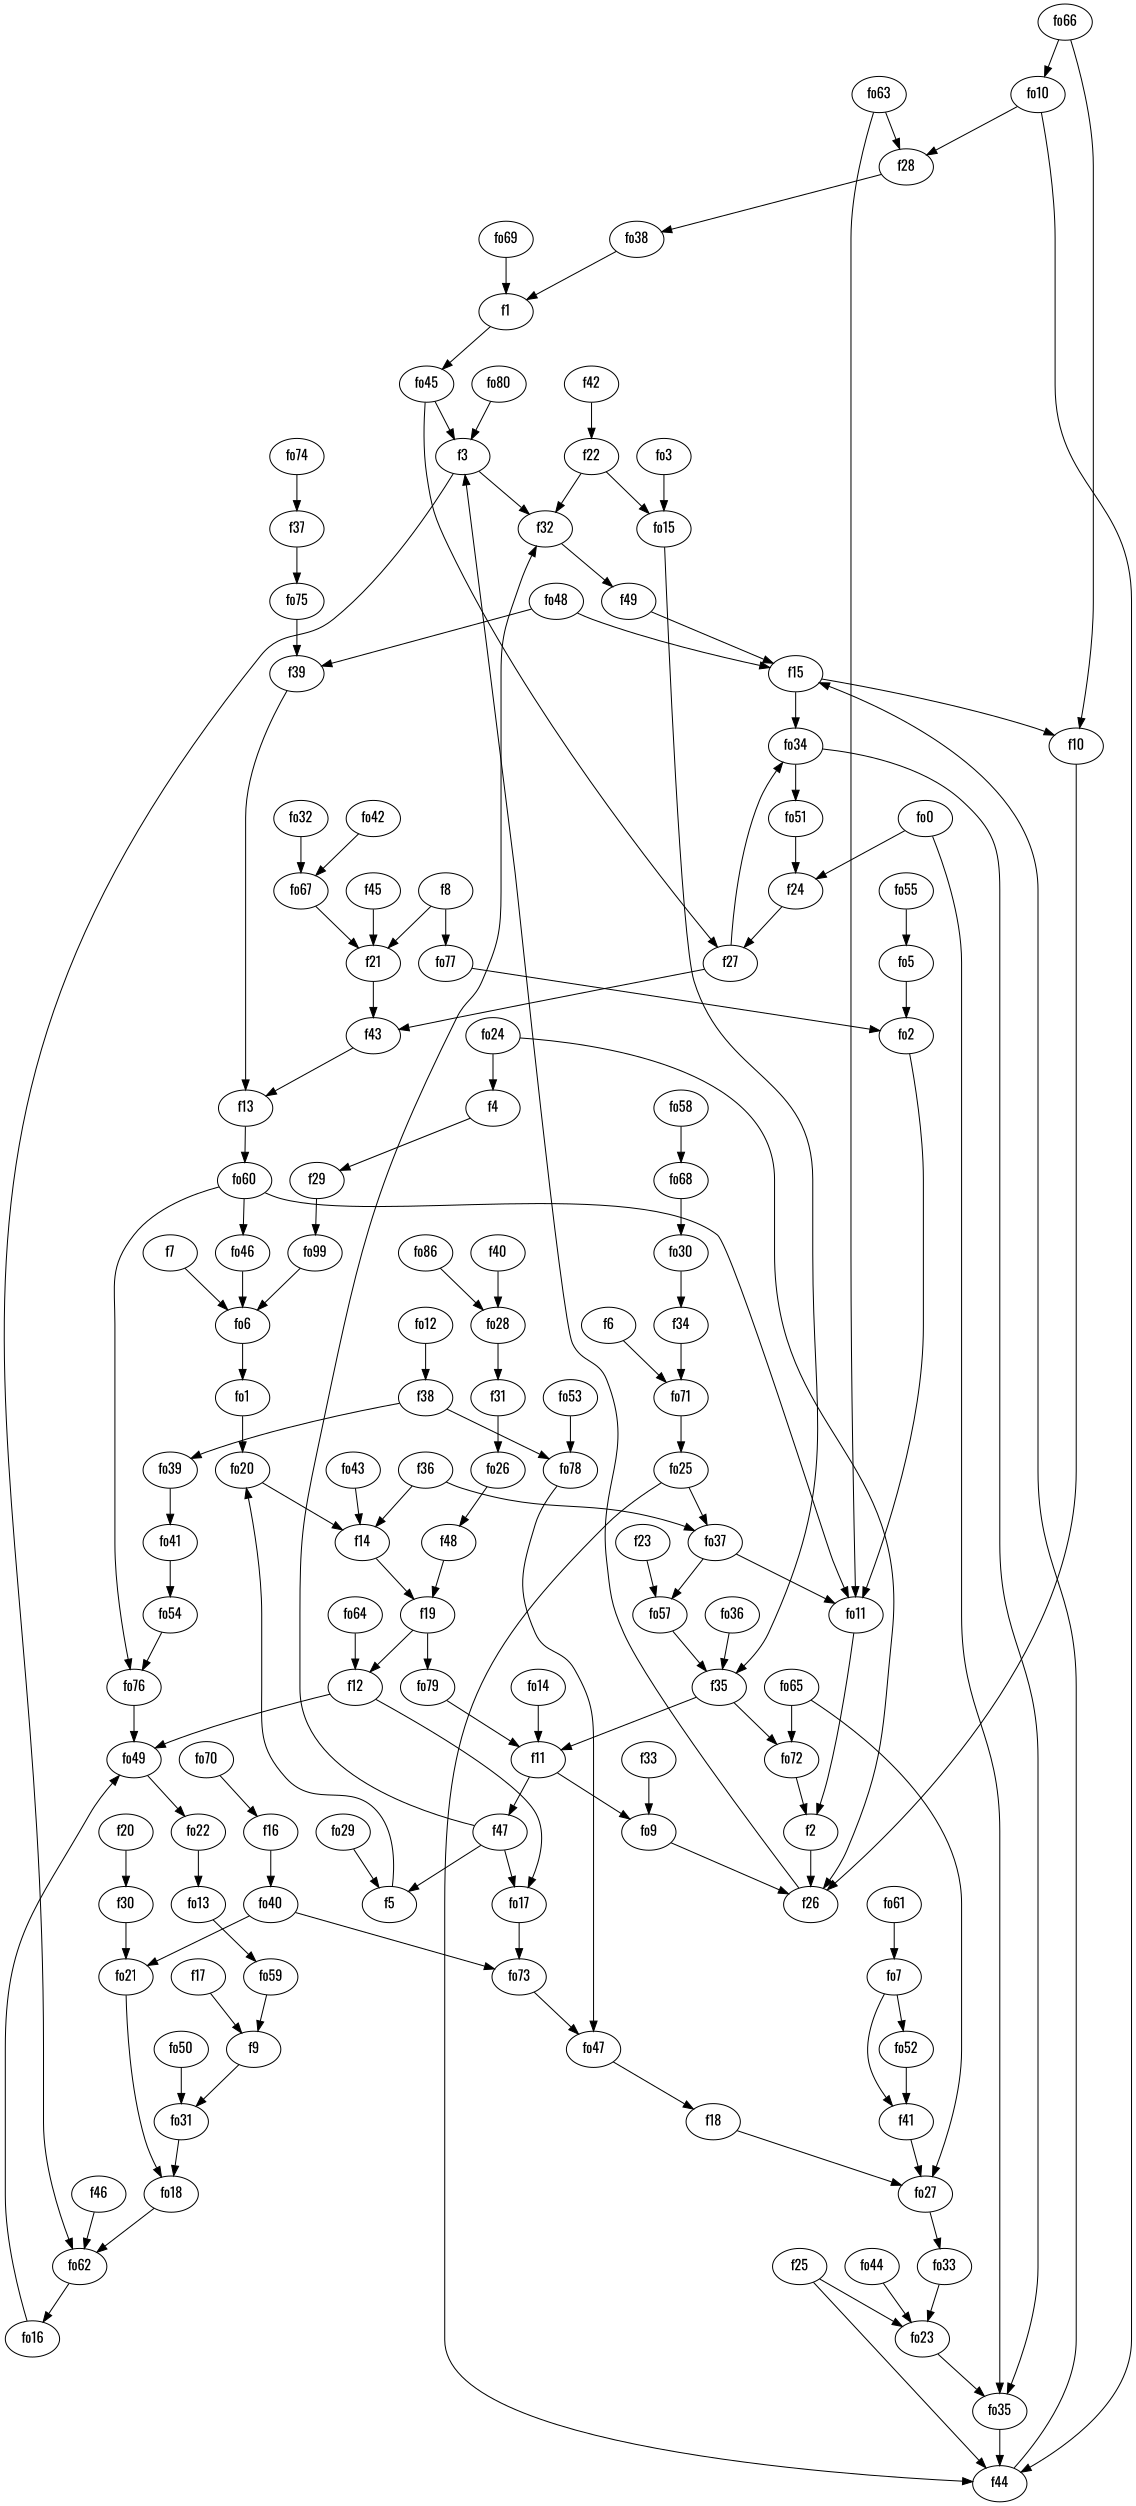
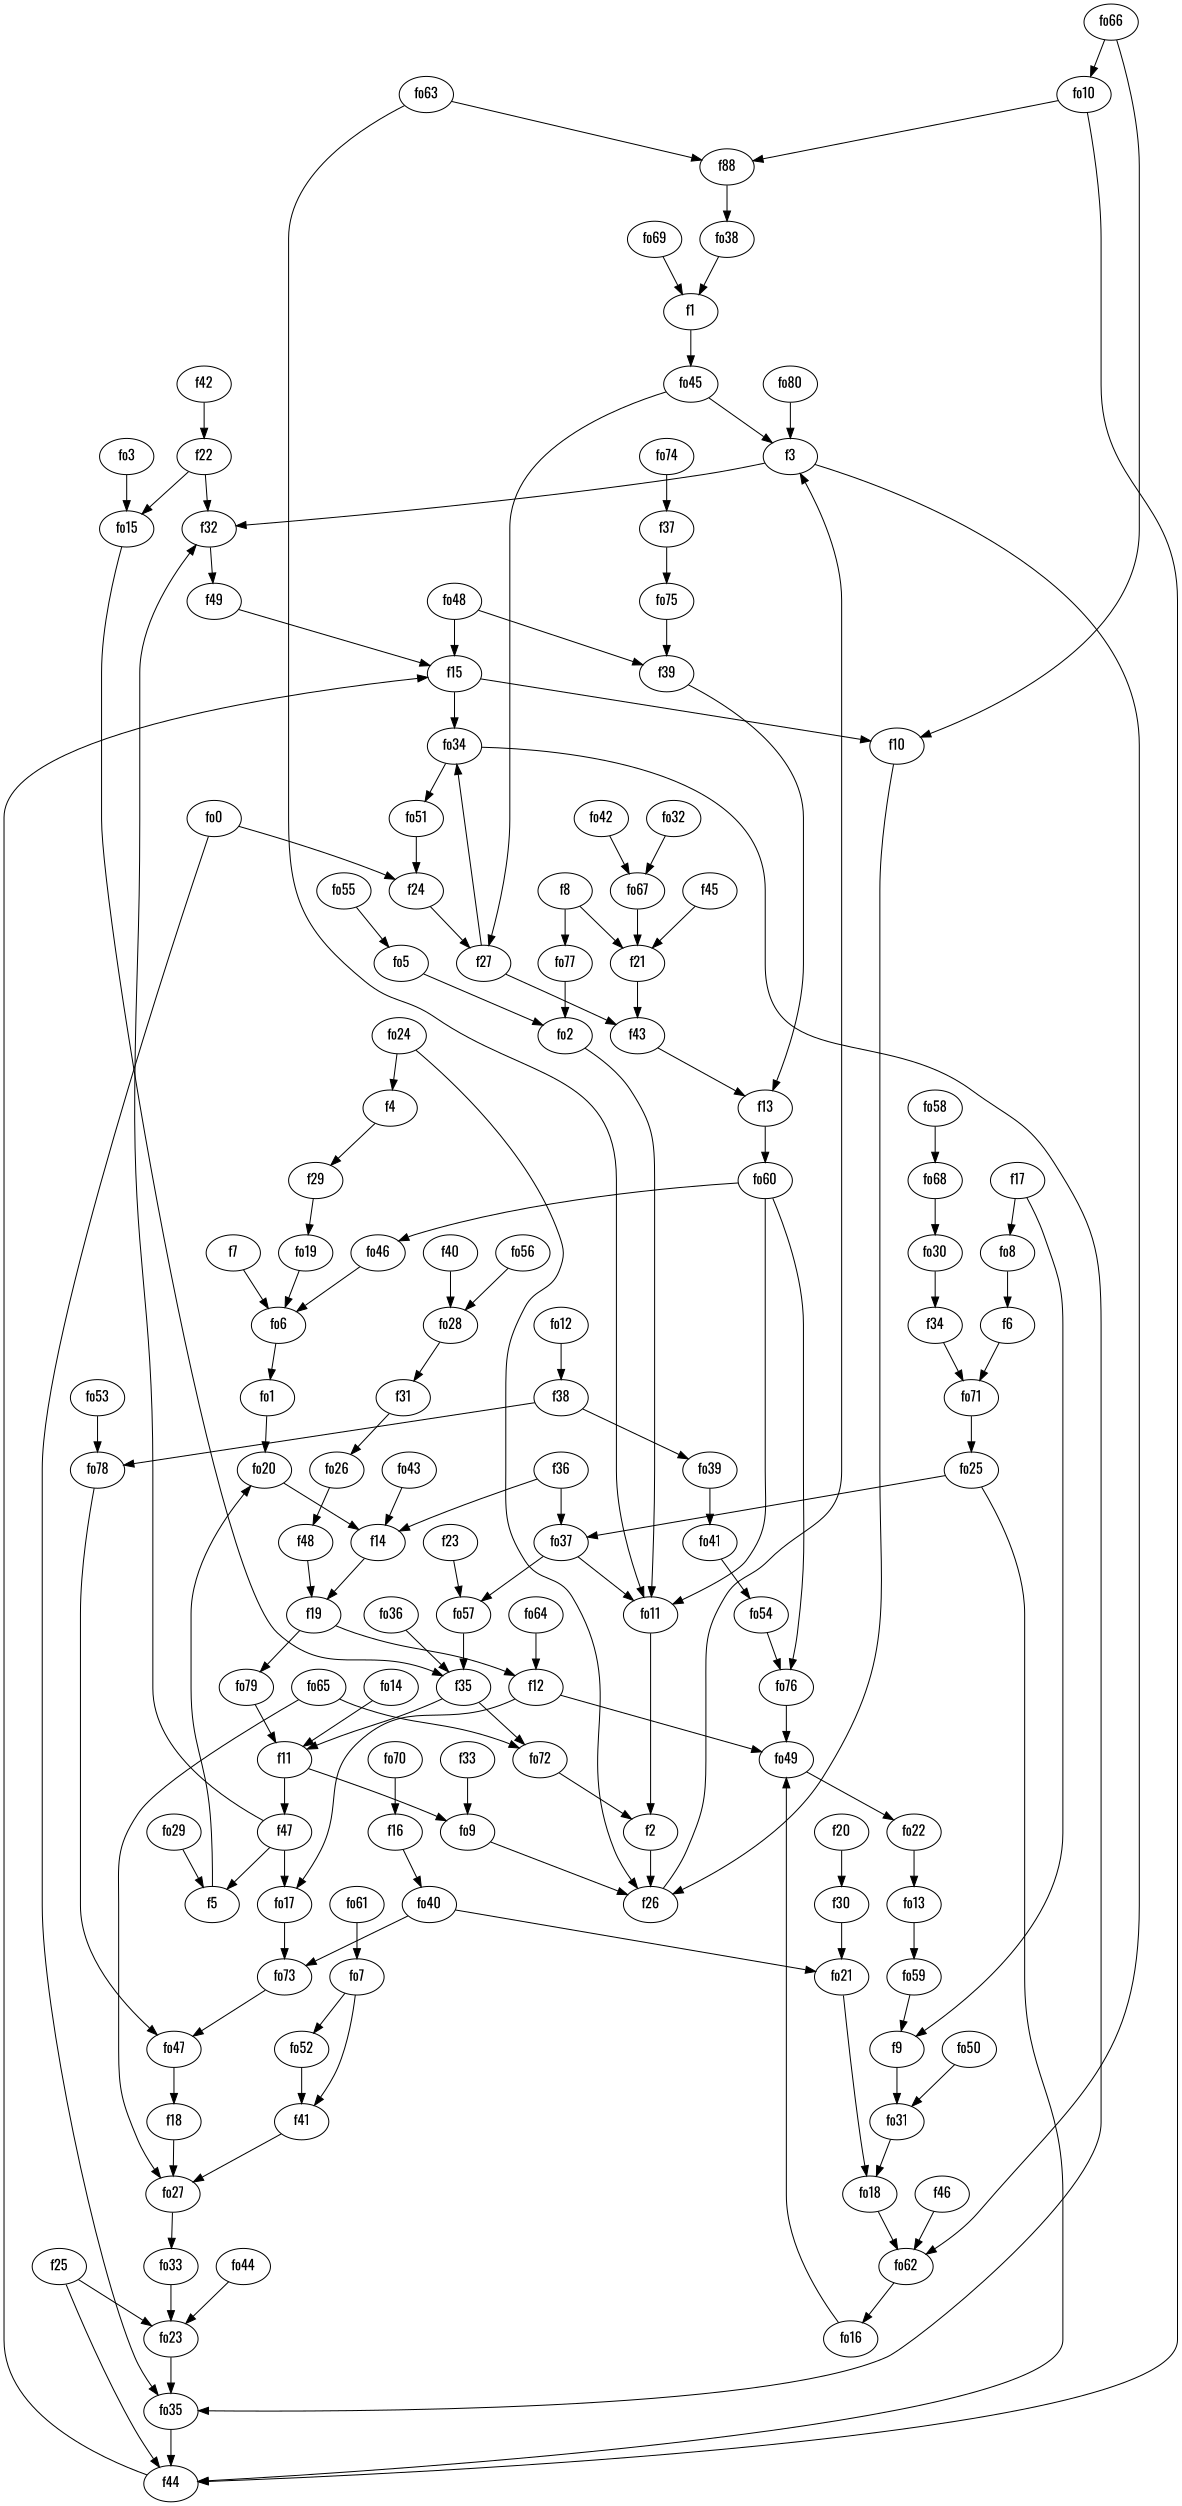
node "f28": label "f28" -> "f88"
node "fo99": label "fo99" -> "fo19"
node "fo86": label "fo86" -> "fo56"
node "fo8": added
